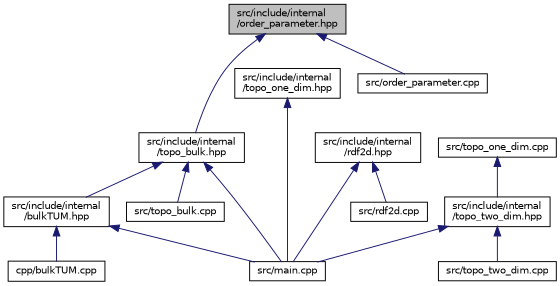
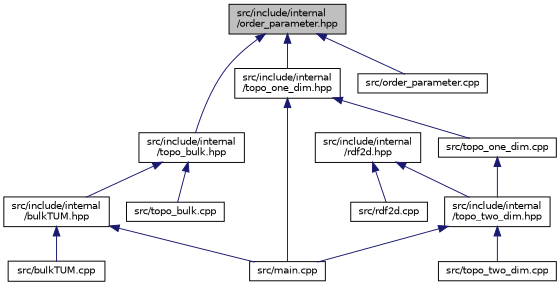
edge "src/include/internal /topo_one_dim.hpp" -> "src/include/internal /order_parameter.hpp": added
edge "src/topo_one_dim.cpp" -> "src/include/internal /topo_one_dim.hpp": added
edge "src/main.cpp" -> "src/include/internal /topo_bulk.hpp": removed
edge "src/main.cpp" -> "src/include/internal /rdf2d.hpp": now "src/include/internal /topo_two_dim.hpp" -> "src/include/internal /rdf2d.hpp"
node "cpp/bulkTUM.cpp": label "cpp/bulkTUM.cpp" -> "src/bulkTUM.cpp"
